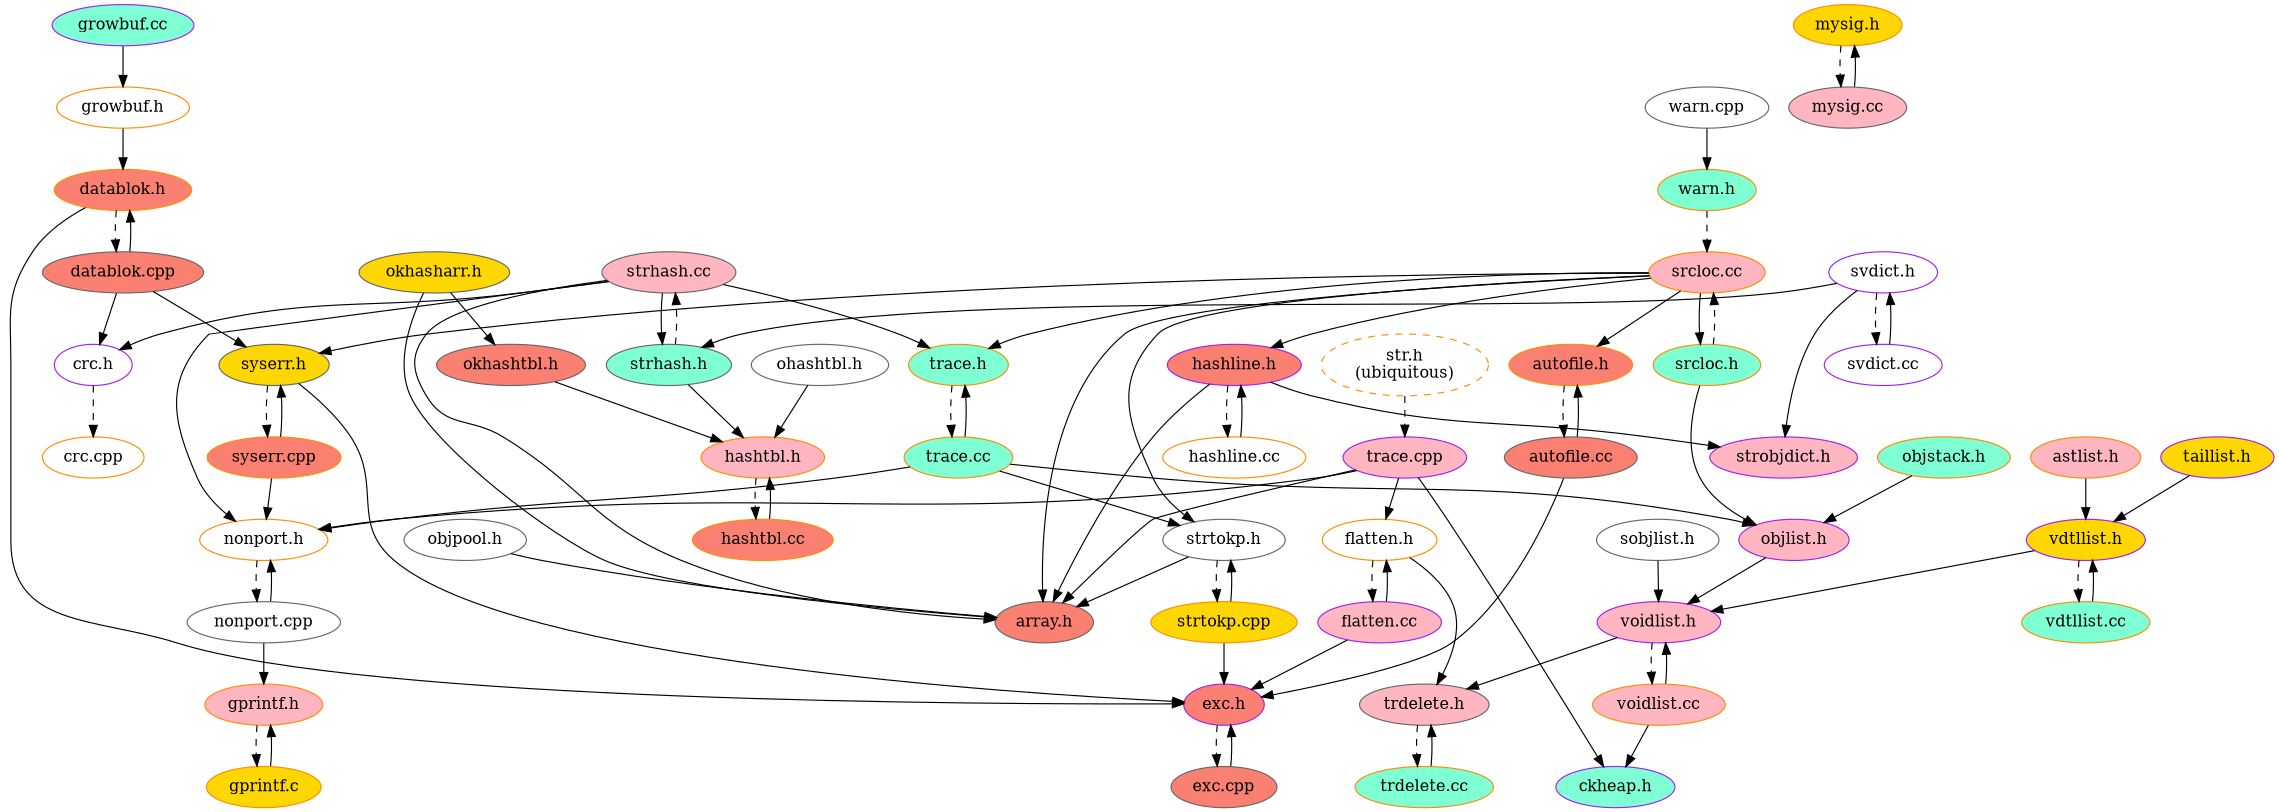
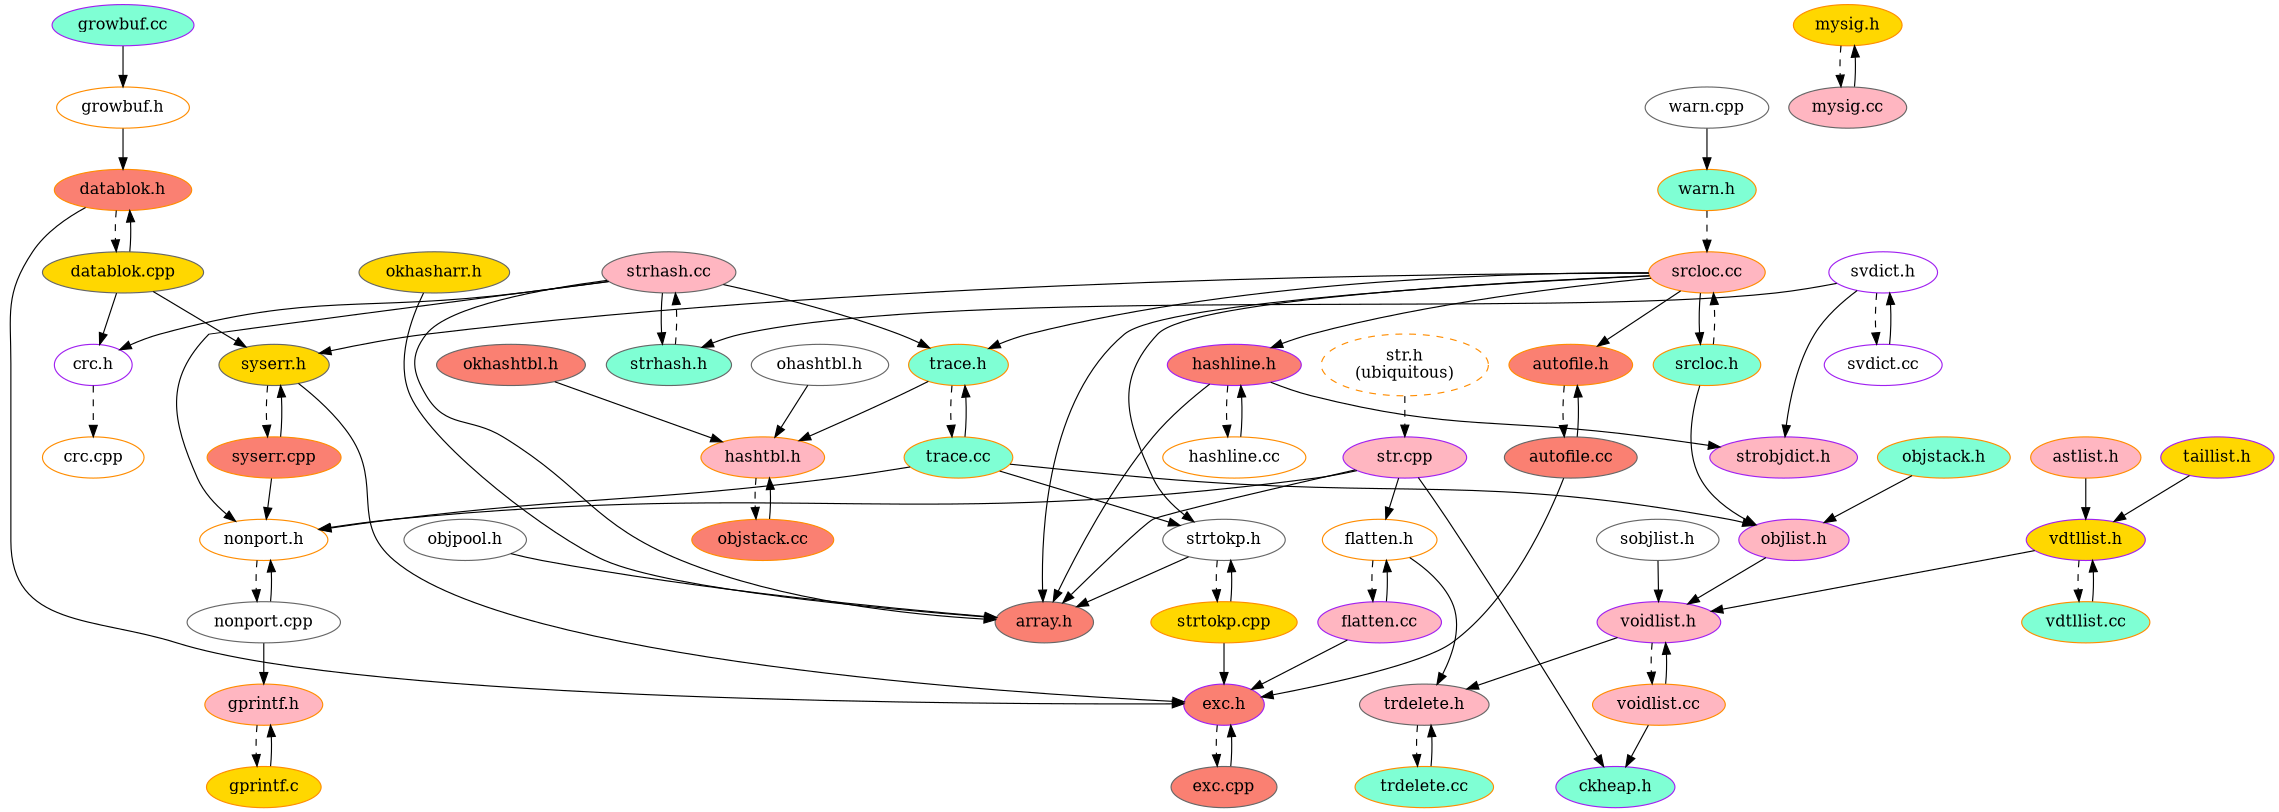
node "datablok.cpp": fillcolor salmon -> gold
edge "okhasharr.h" -> "okhashtbl.h": removed
edge "strhash.h" -> "hashtbl.h": now "trace.h" -> "hashtbl.h"
node "trace.cpp": label "trace.cpp" -> "str.cpp"
node "hashtbl.cc": label "hashtbl.cc" -> "objstack.cc"
